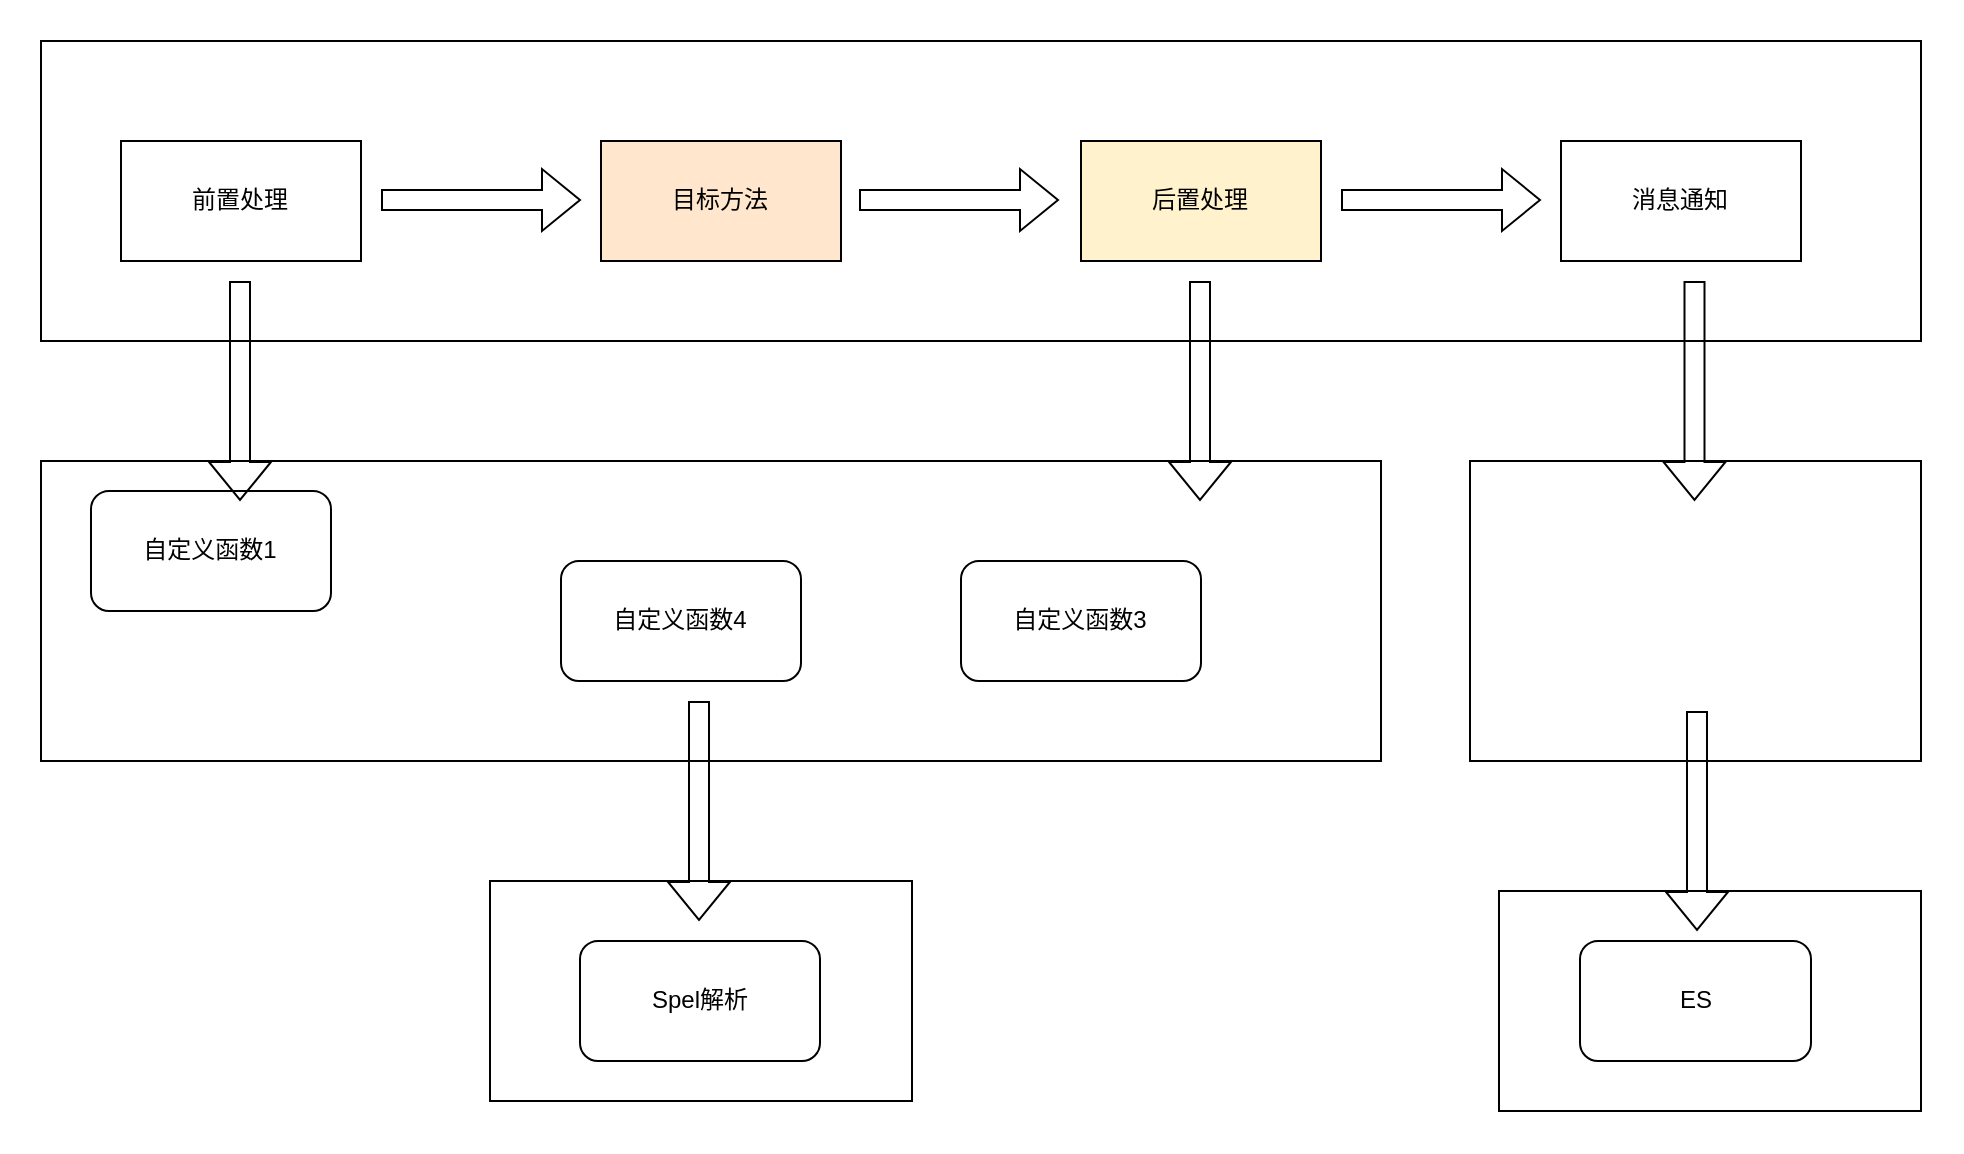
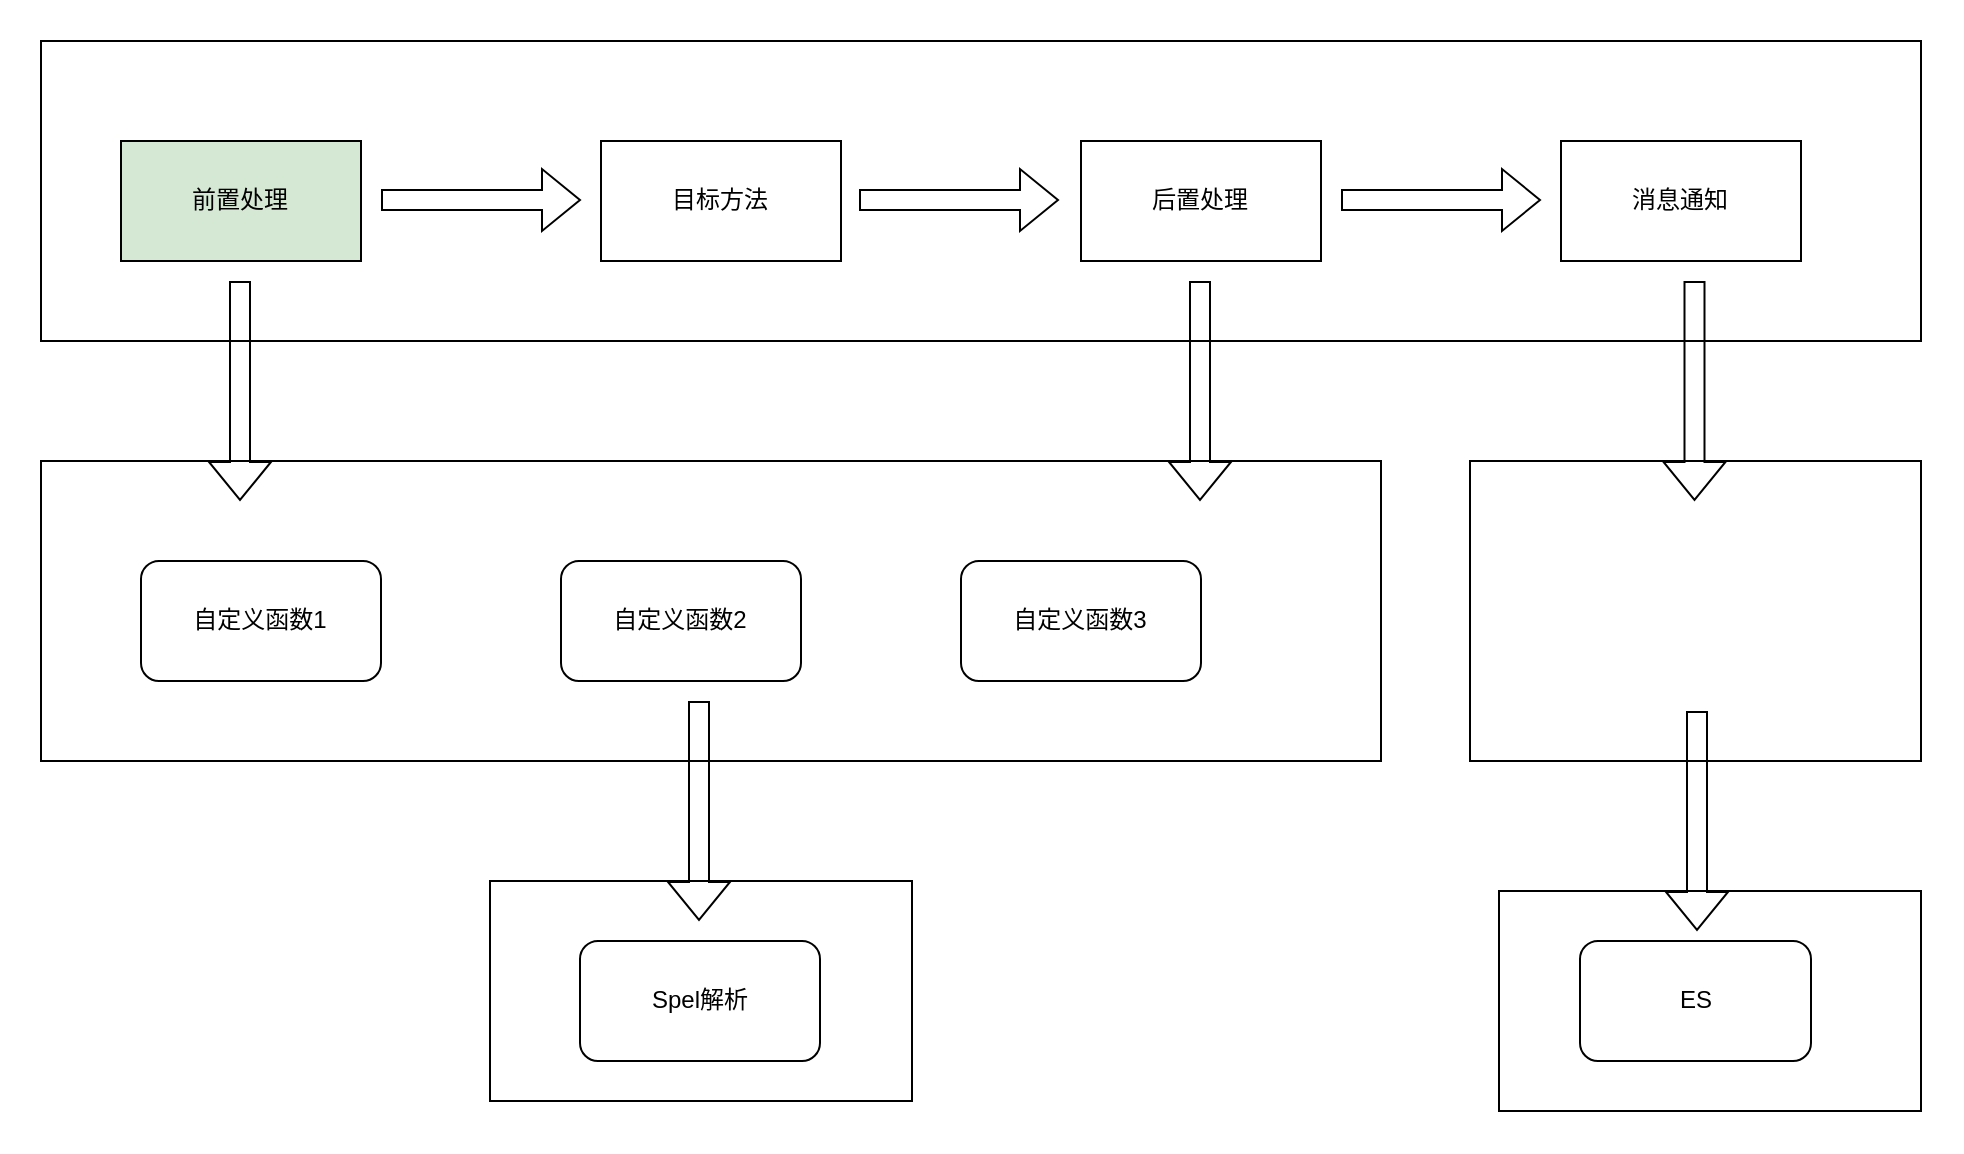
node "前置处理": fillcolor #ffffff -> #d5e8d4
node "目标方法": fillcolor #ffe6cc -> #ffffff
node "后置处理": fillcolor #fff2cc -> #ffffff
node "自定义函数1": moved (211, 551) -> (261, 621)
node "自定义函数4": label "自定义函数4" -> "自定义函数2"
